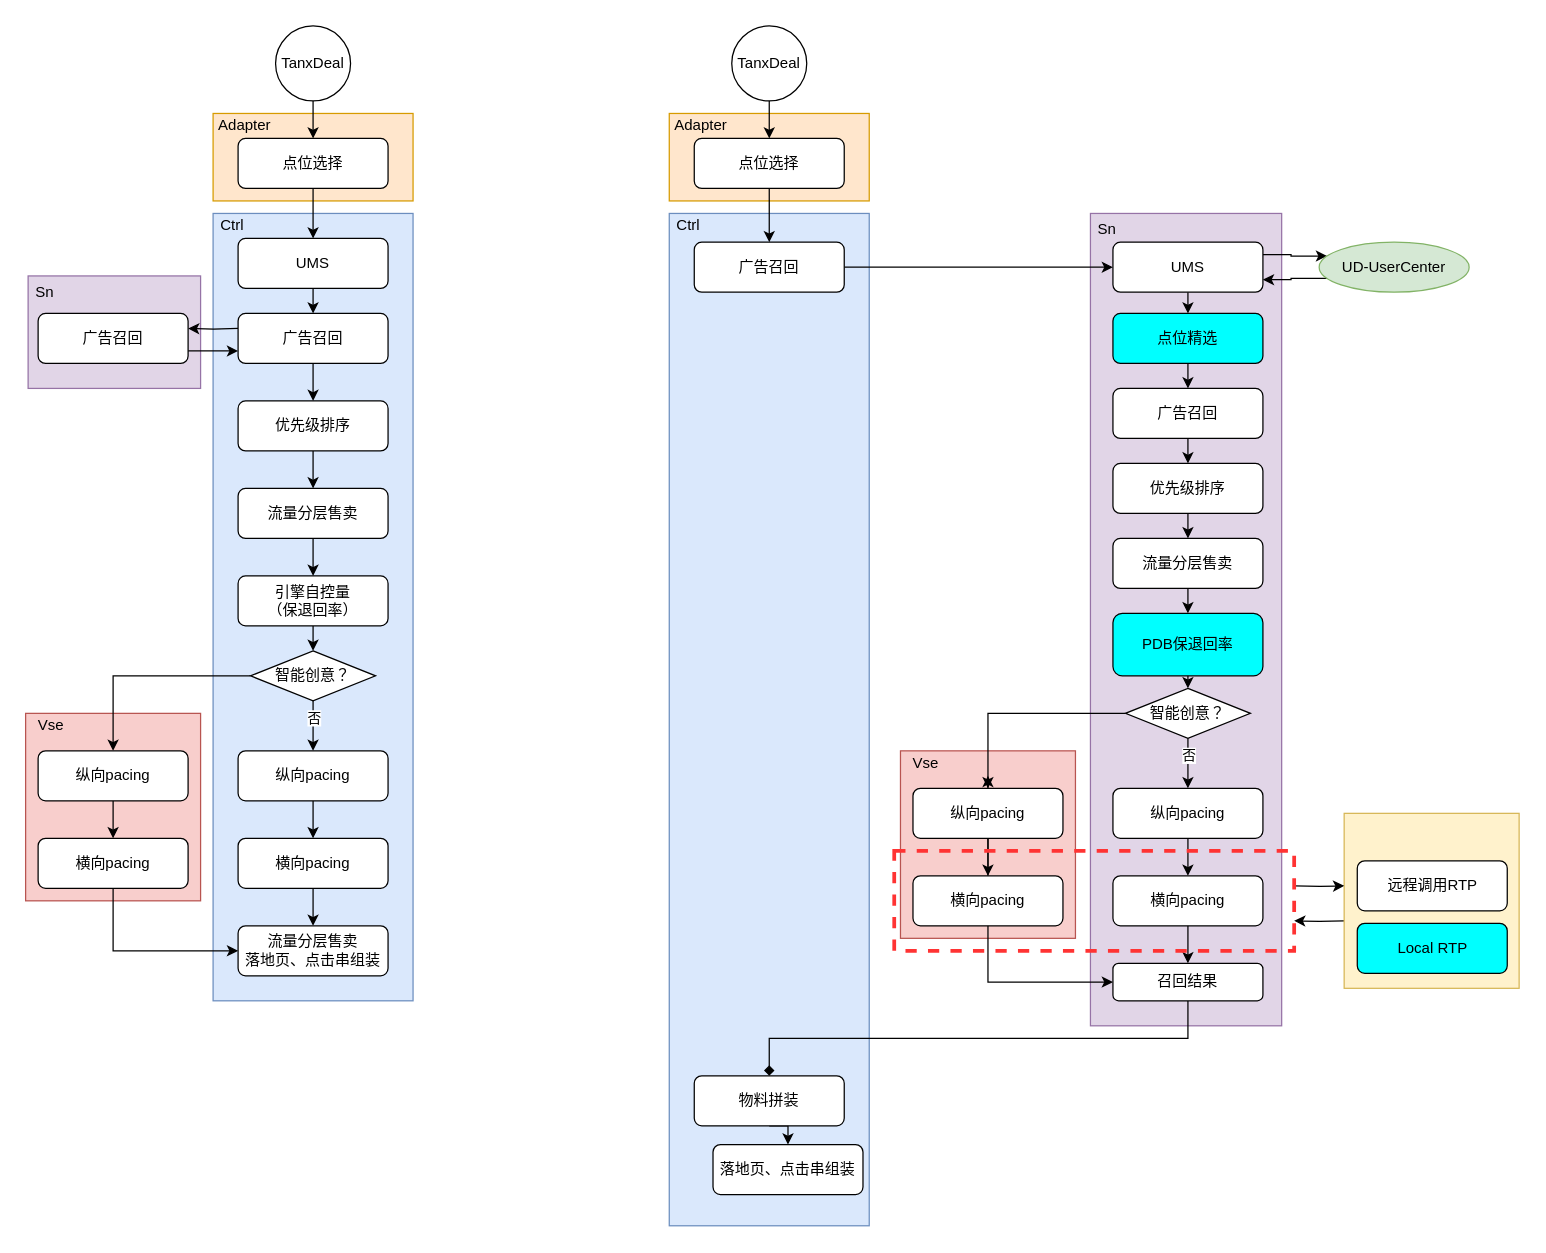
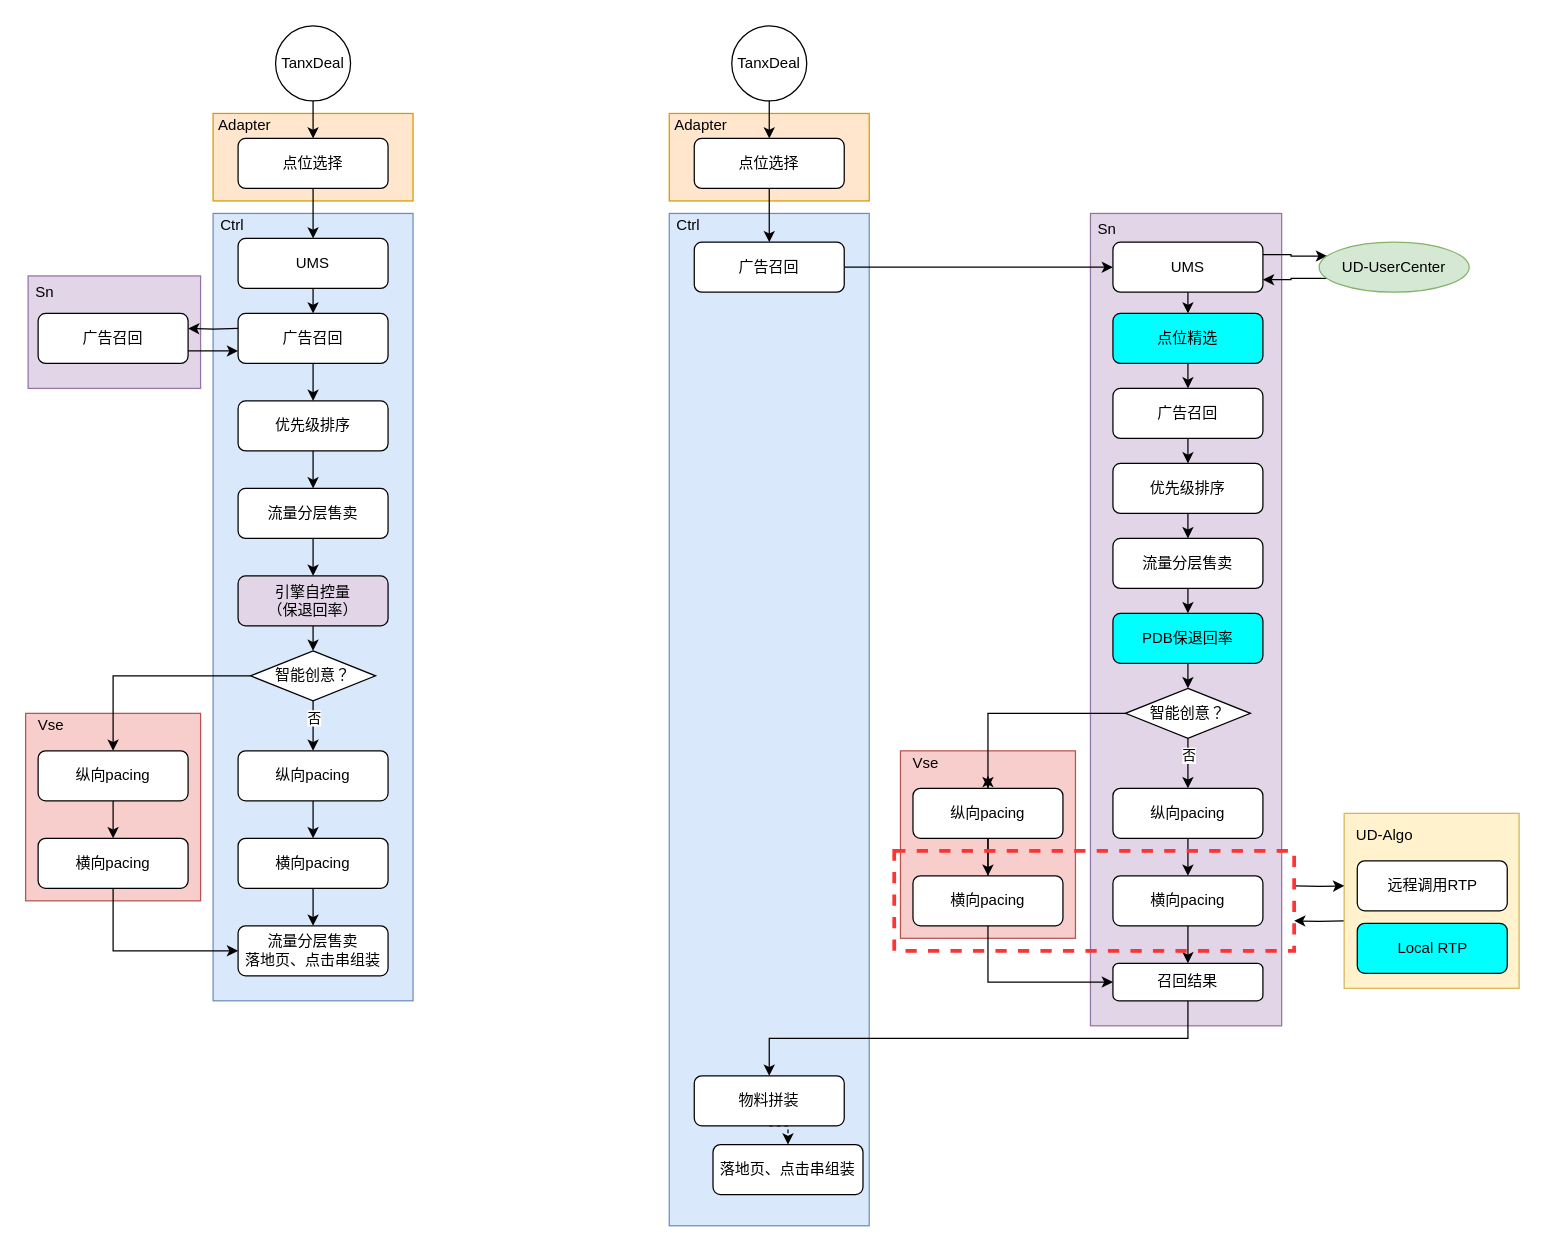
node "引擎自控量 （保退回率）": fillcolor #ffffff -> #e1d5e7
node "PDB保退回率": size 150x63 -> 150x50
node "UD-Algo": added
edge "召回结果" -> "物料拼装": arrowhead diamond -> classic
edge "物料拼装" -> "落地页、点击串组装": style solid -> dashed
